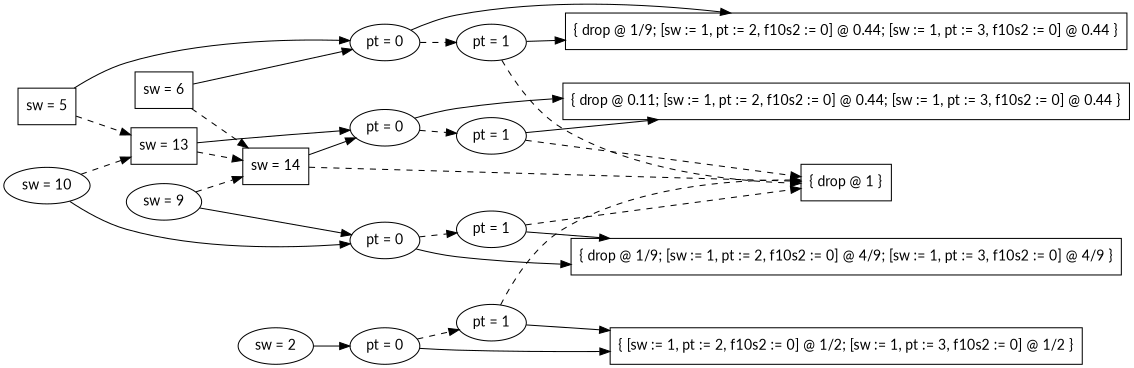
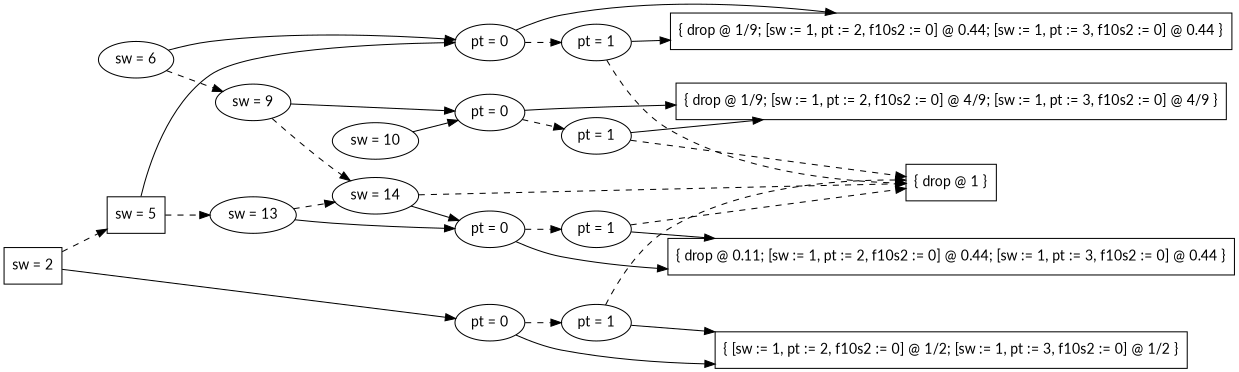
node "sw = 6": shape box -> ellipse
edge "sw = 6" -> "sw = 14": now "sw = 6" -> "sw = 9"
node "sw = 13": shape box -> ellipse
node "sw = 14": shape box -> ellipse
edge "sw = 10" -> "sw = 13": removed
edge "sw = 2" -> "sw = 5": added
node "sw = 2": shape ellipse -> box
